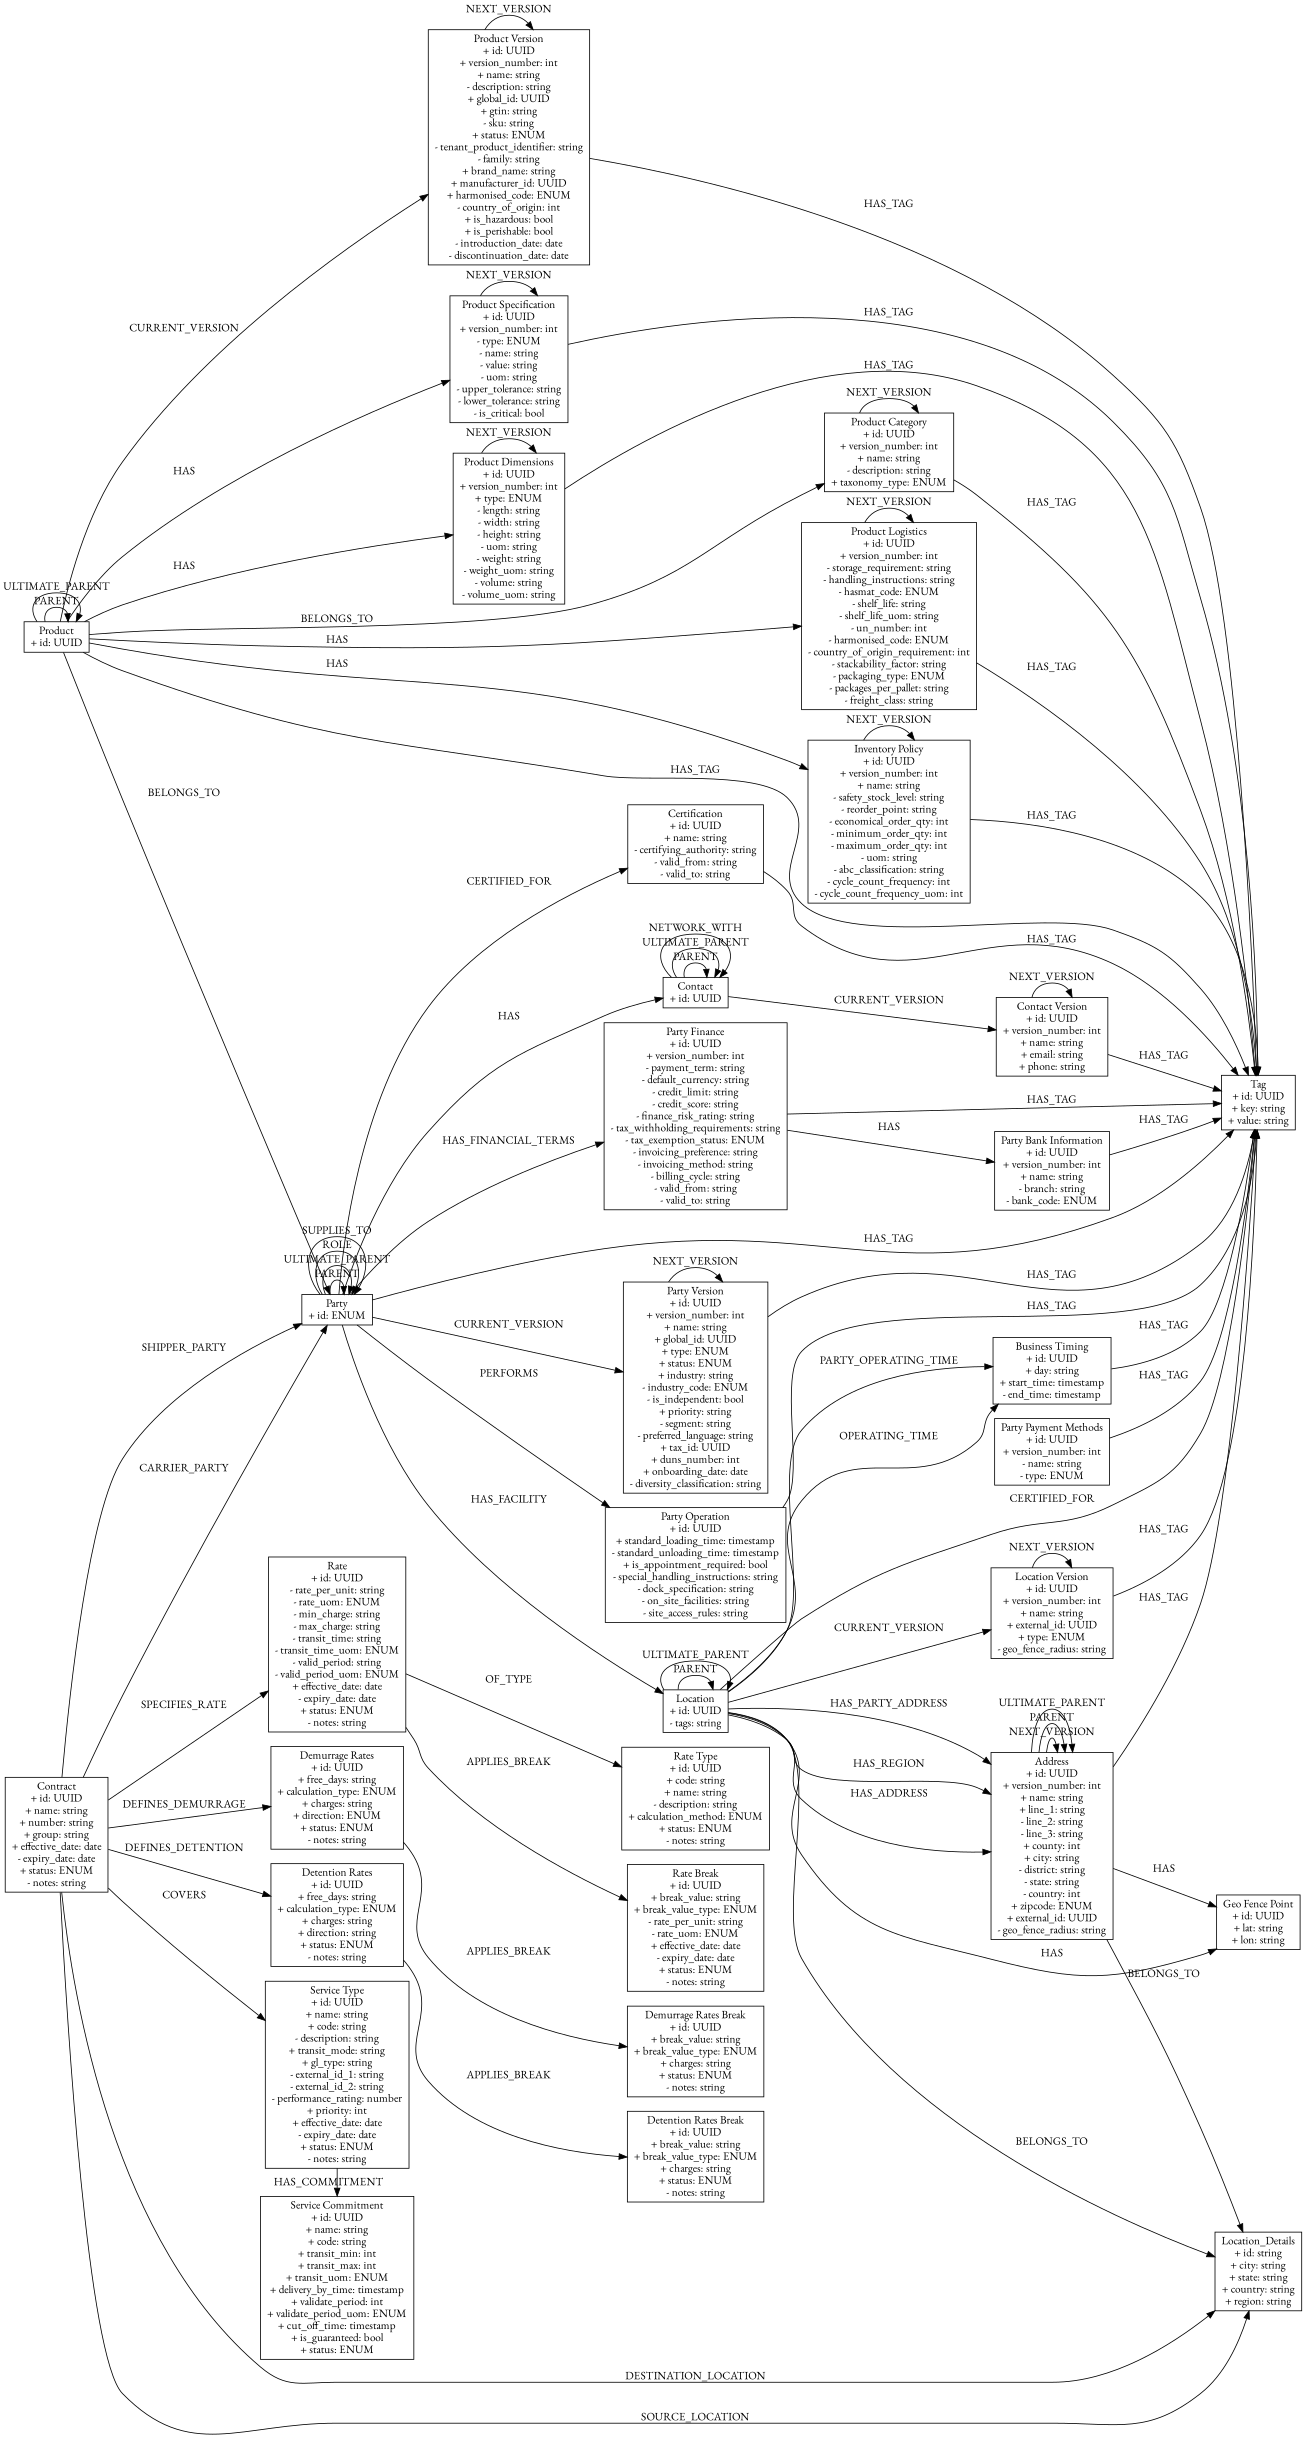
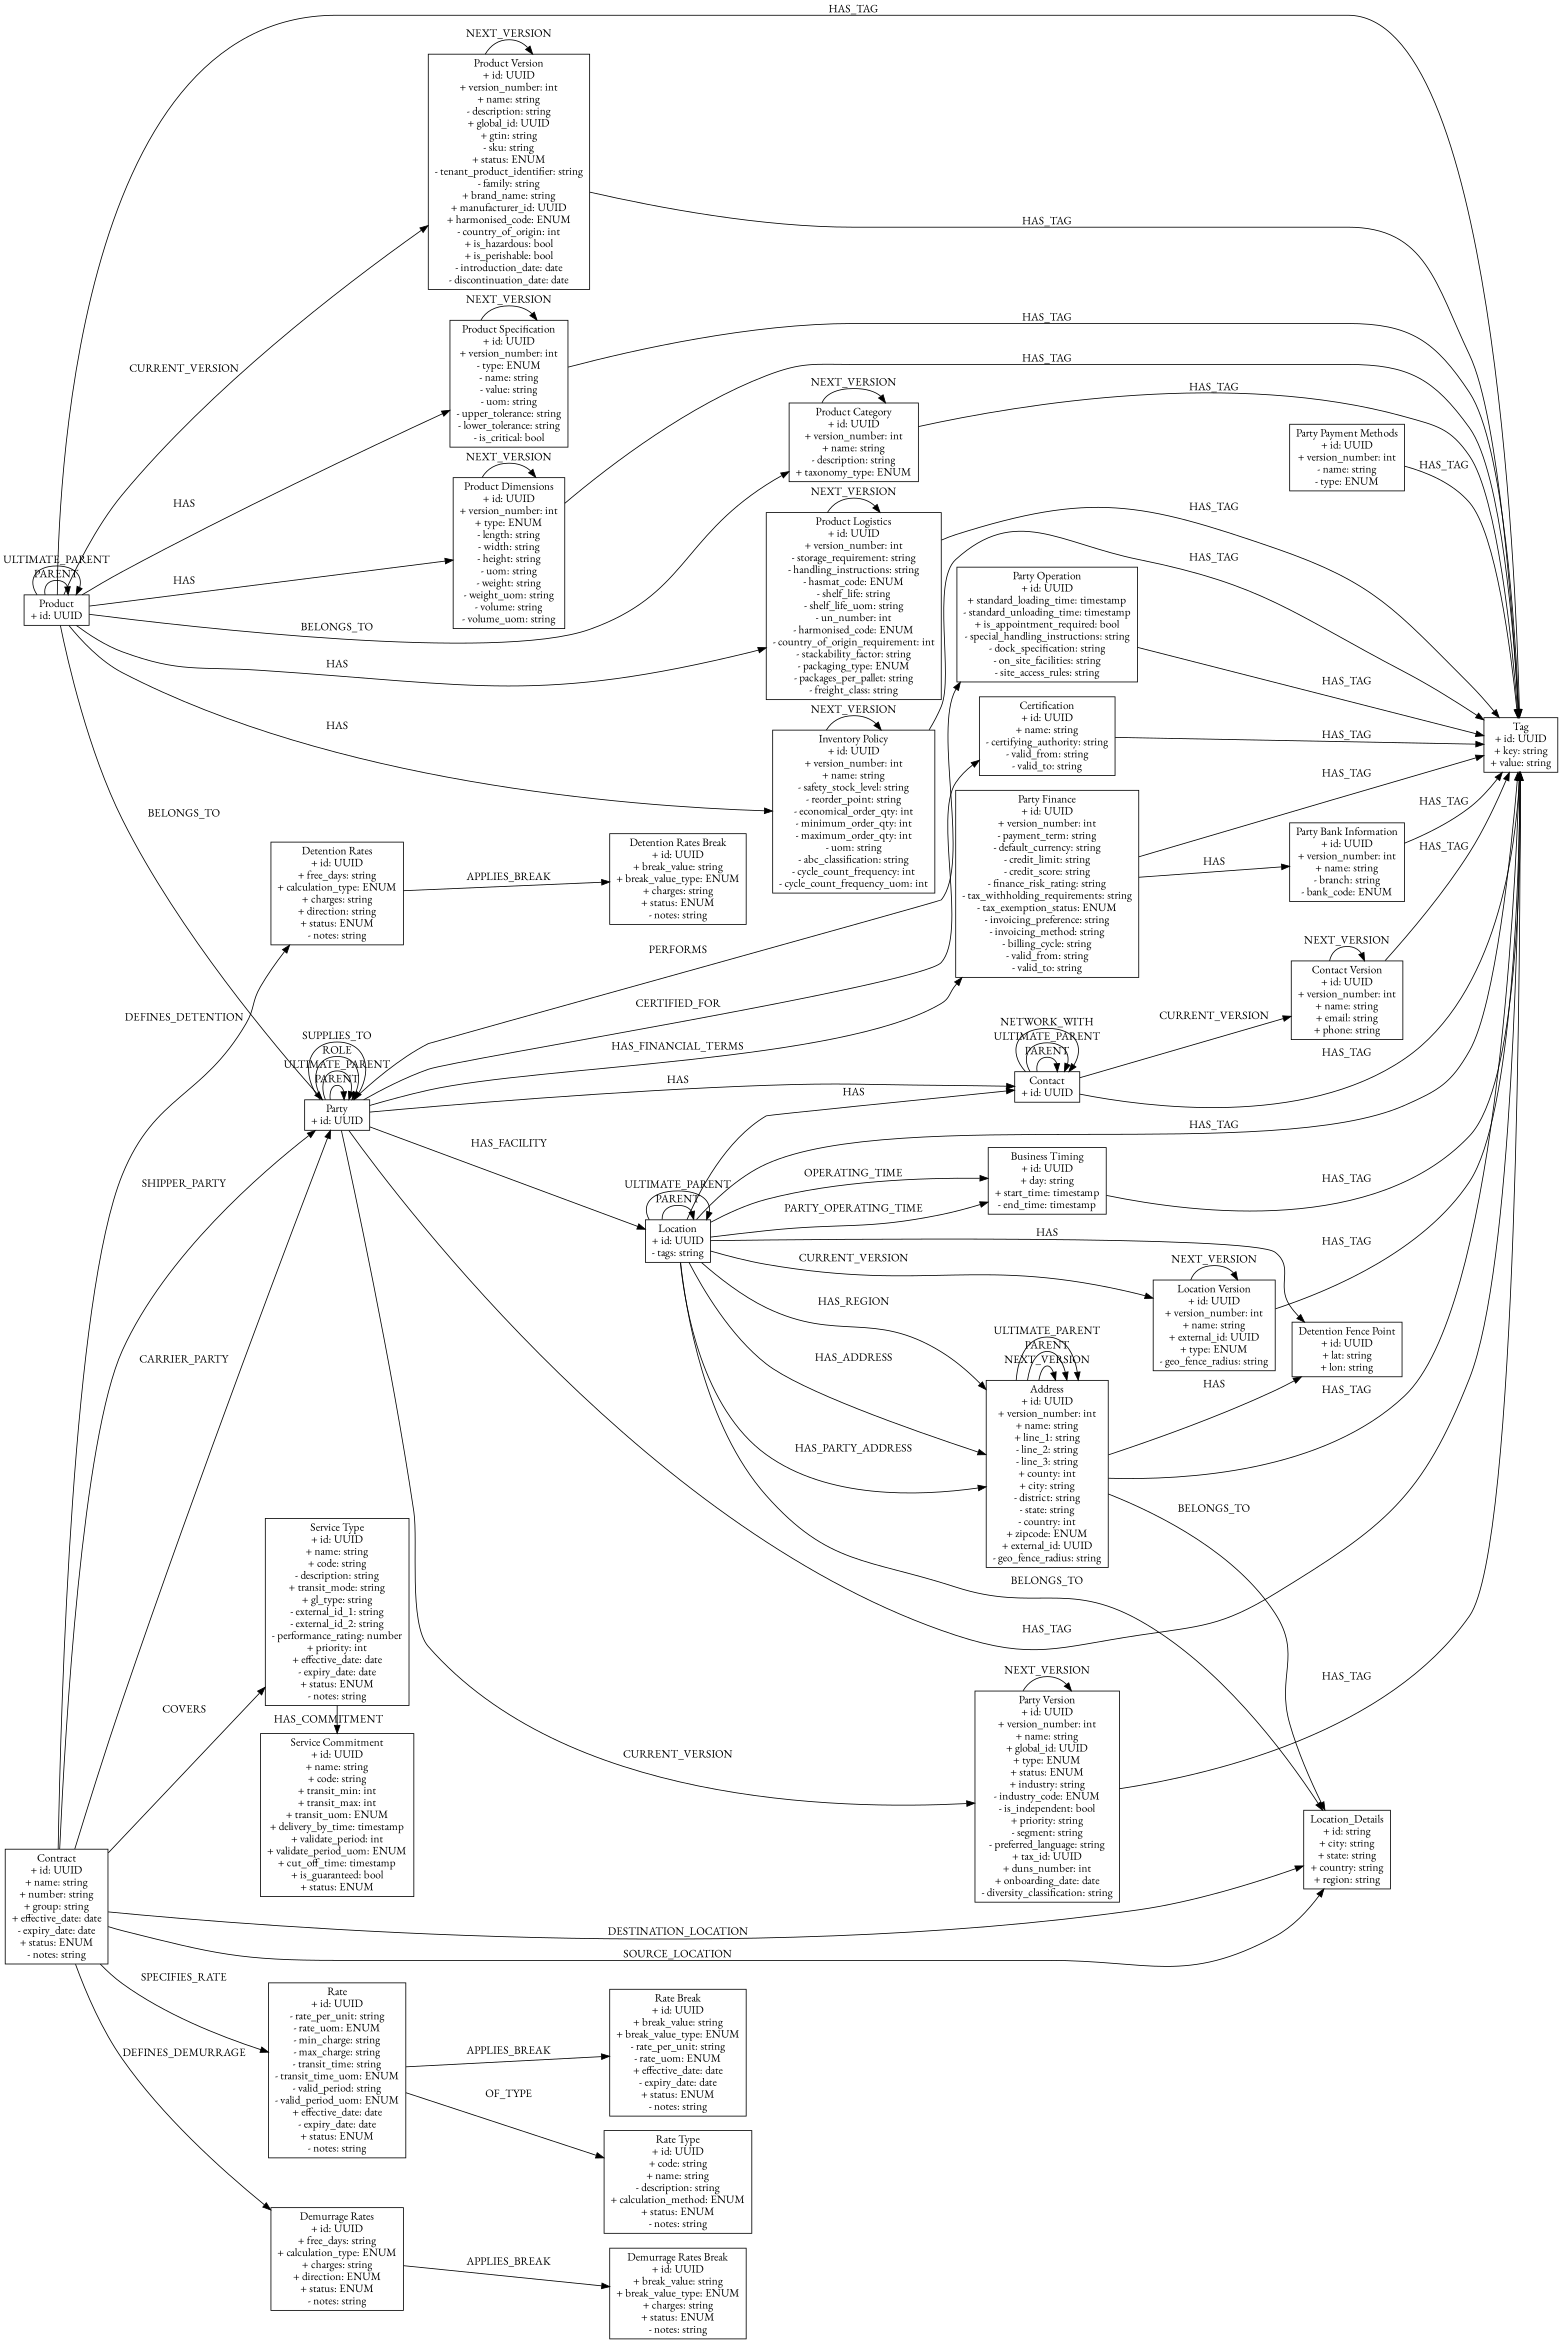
edge "Contact + id: UUID" -> "Tag + id: UUID + key: string + value: string": added, label "HAS_TAG"
edge "Location + id: UUID - tags: string" -> "Contact + id: UUID": added, label "HAS"
node "Party + id: ENUM": label "Party + id: ENUM" -> "Party + id: UUID"
edge "Location + id: UUID - tags: string" -> "Tag + id: UUID + key: string + value: string": label "CERTIFIED_FOR" -> "HAS_TAG"
node "Geo Fence Point + id: UUID + lat: string + lon: string": label "Geo Fence Point + id: UUID + lat: string + lon: string" -> "Detention Fence Point + id: UUID + lat: string + lon: string"
